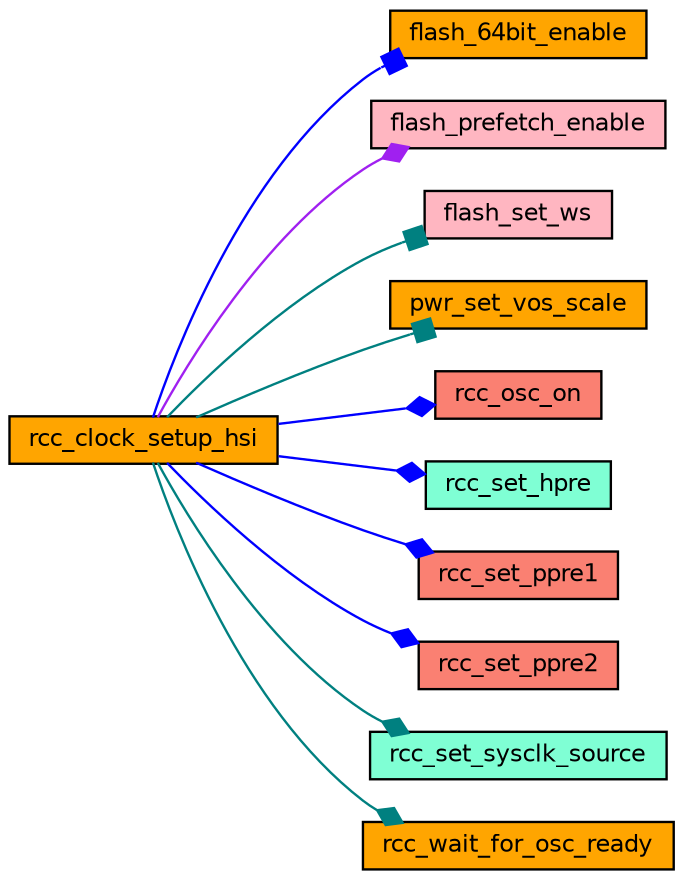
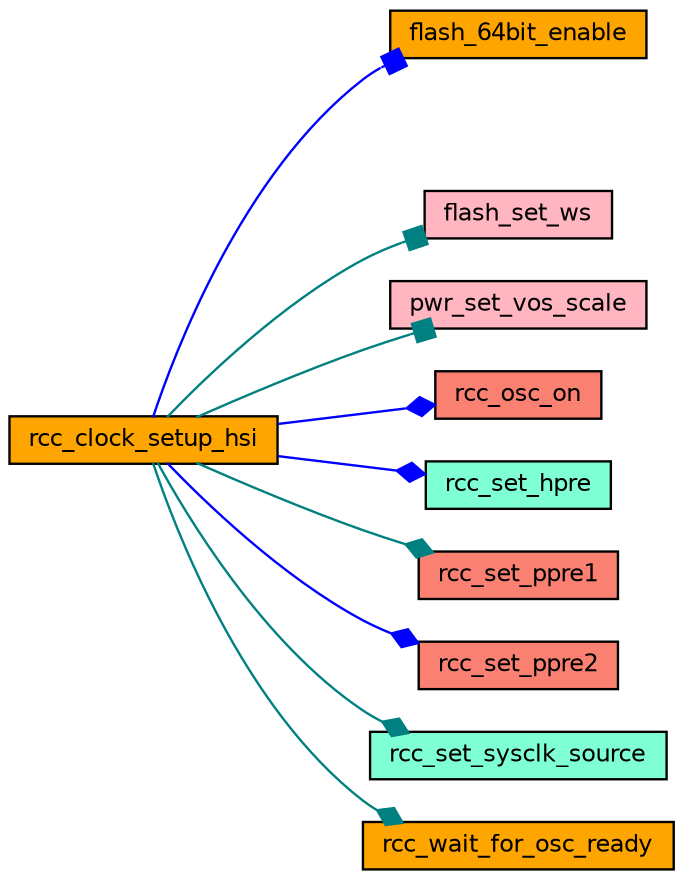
node "flash_prefetch_enable": removed
node "pwr_set_vos_scale": fillcolor orange -> lightpink
edge "rcc_clock_setup_hsi" -> "rcc_set_ppre1": color blue -> teal
